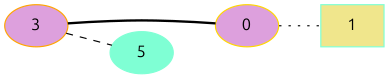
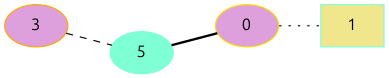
edge "3" -- "0": now "5" -- "0"
